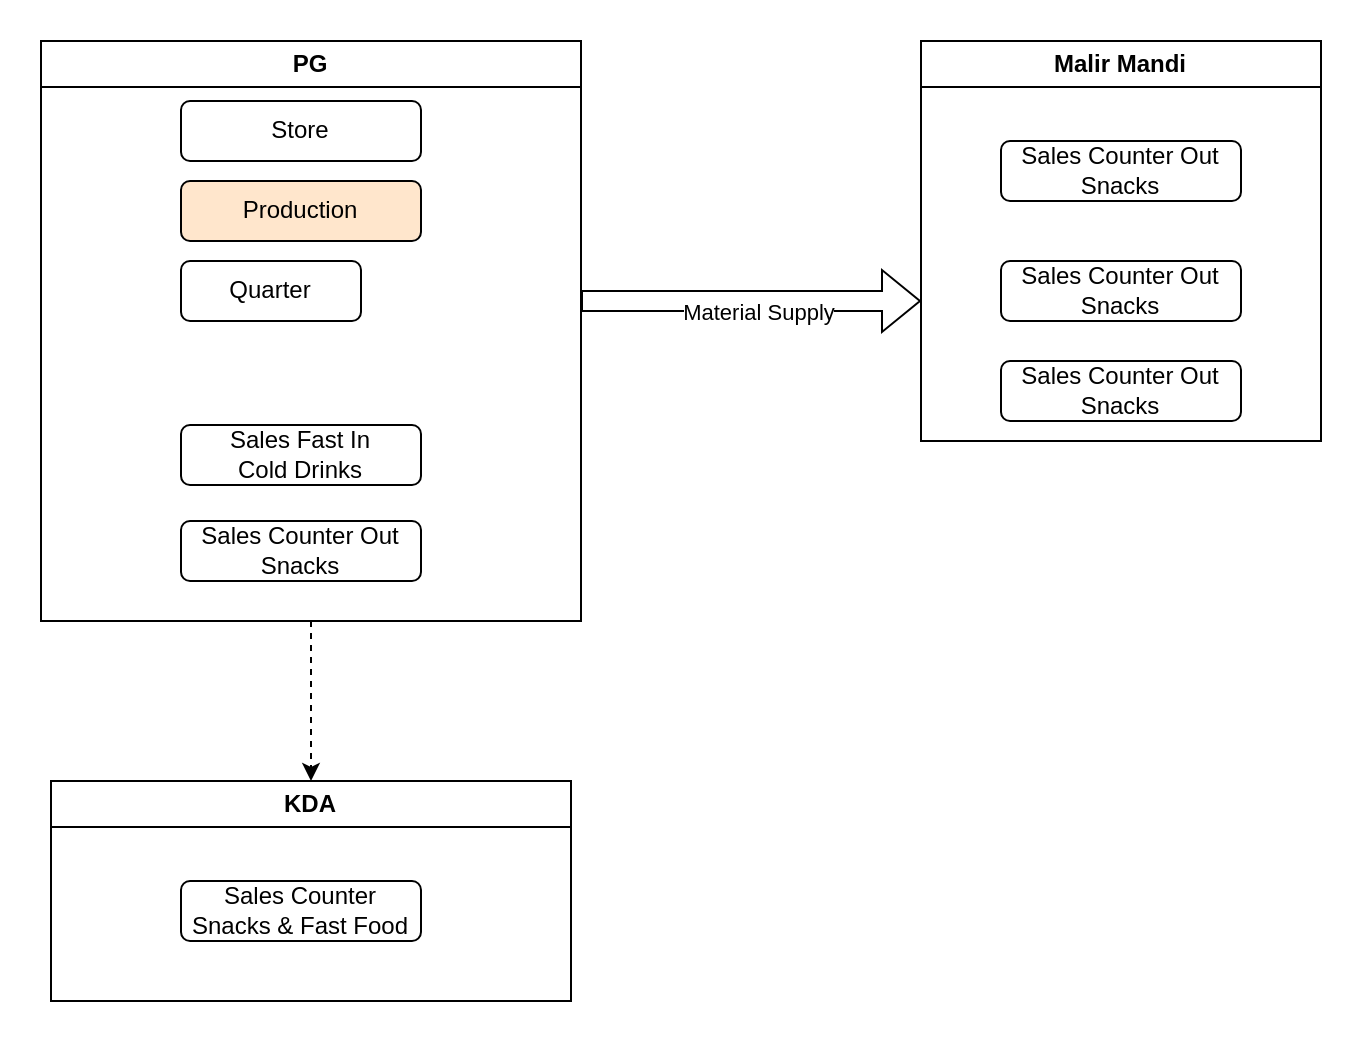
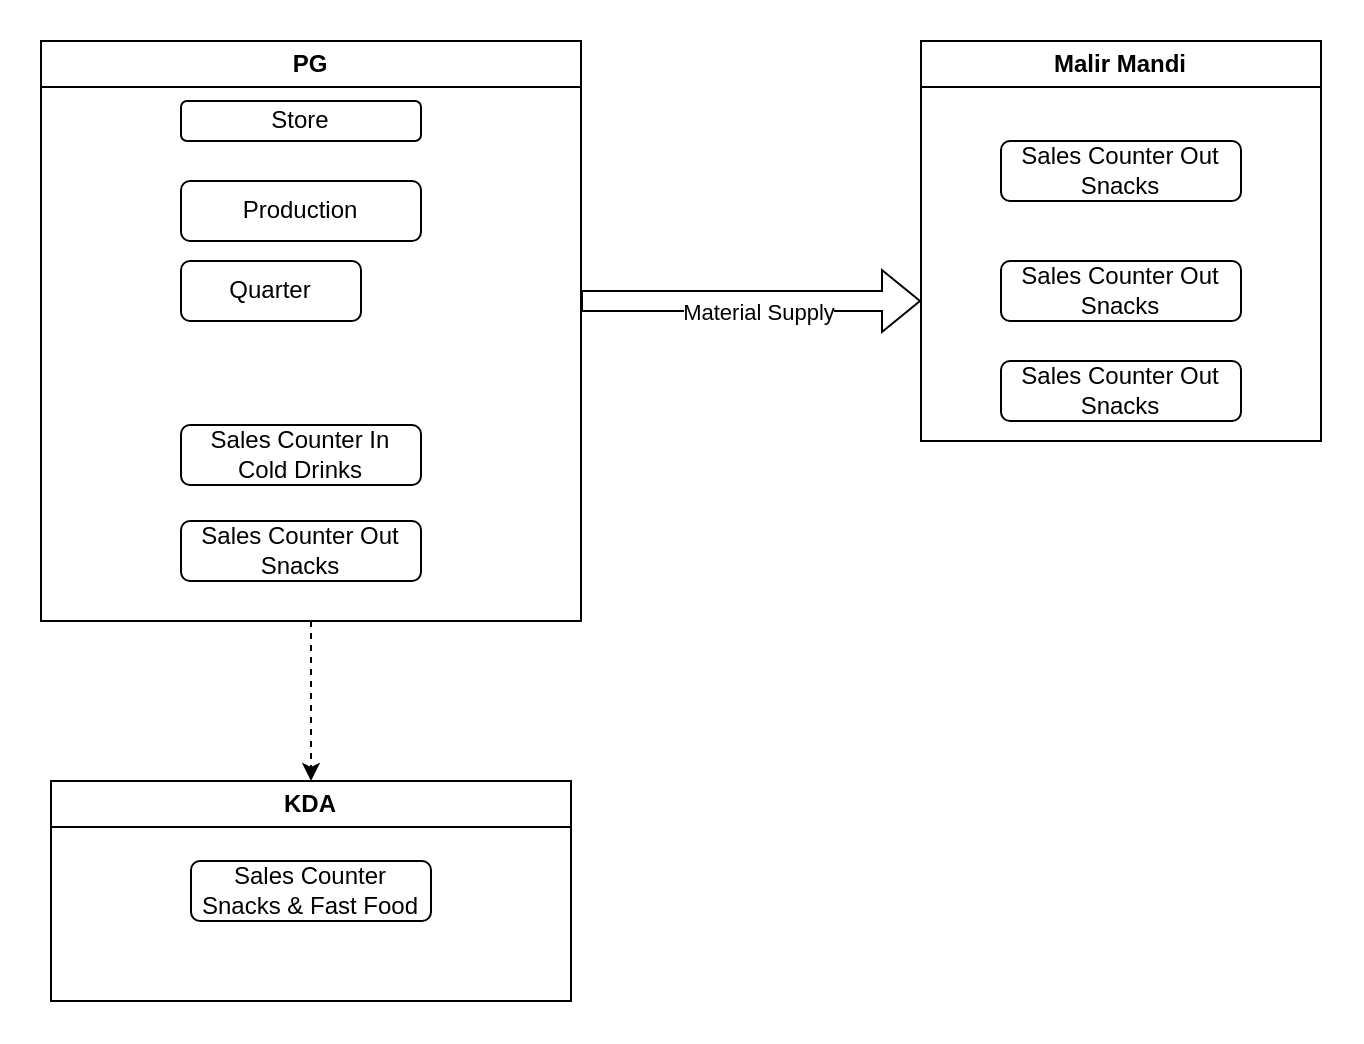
node "Store": size 240x60 -> 240x40
node "Production": fillcolor #ffe6cc -> #ffffff
node "Sales Fast In Cold Drinks": label "Sales Fast In Cold Drinks" -> "Sales Counter In Cold Drinks"
node "Sales Counter Snacks & Fast Food": moved (301, 911) -> (311, 891)
